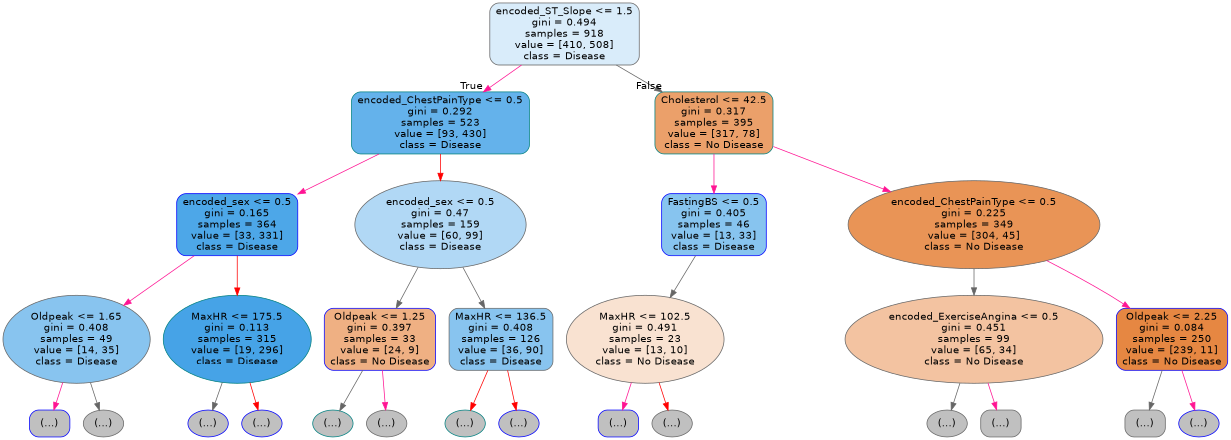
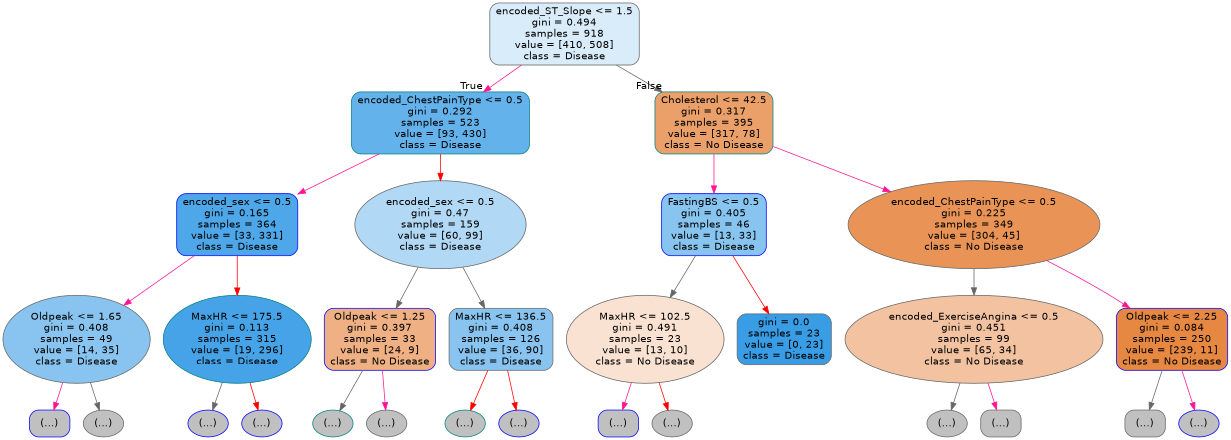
node "gini = 0.0 samples = 23 value = [0, 23] class = Disease": added
